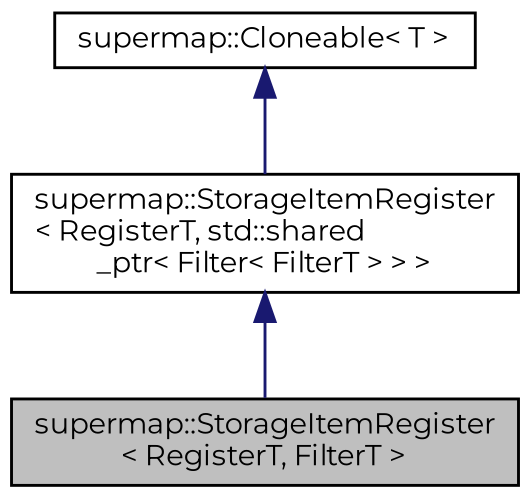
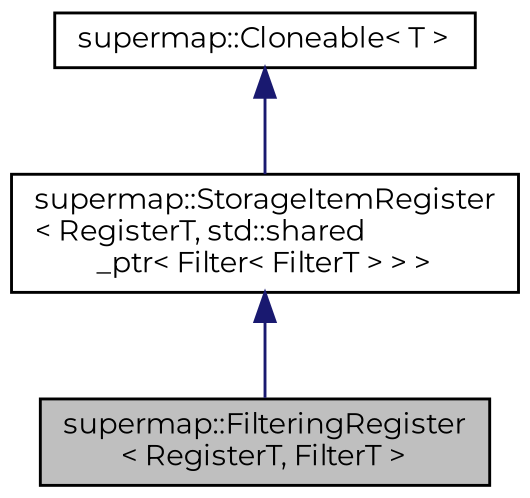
node "supermap::StorageItemRegister < RegisterT, FilterT >": label "supermap::StorageItemRegister < RegisterT, FilterT >" -> "supermap::FilteringRegister < RegisterT, FilterT >"
